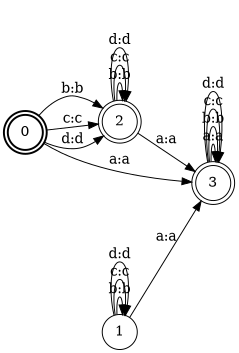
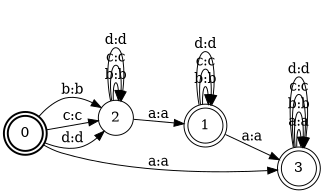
node "2": shape doublecircle -> circle
edge "2" -> "3": now "2" -> "1"
node "1": shape circle -> doublecircle
